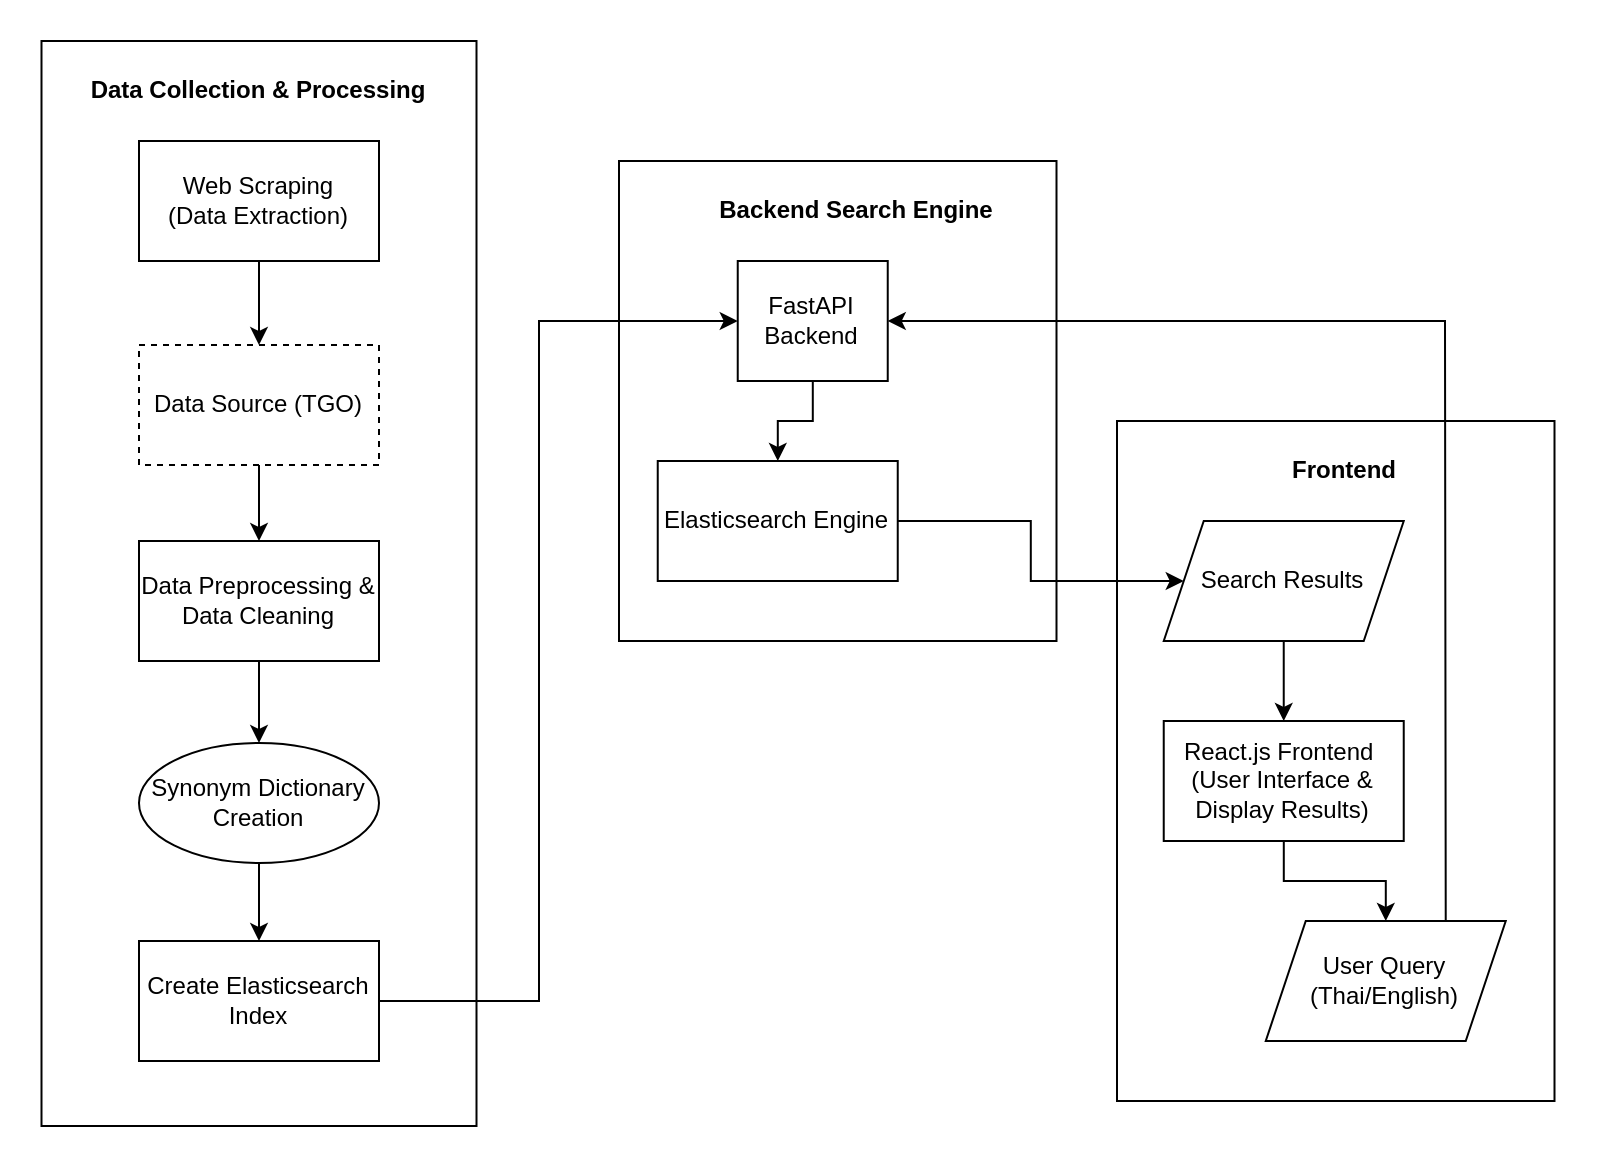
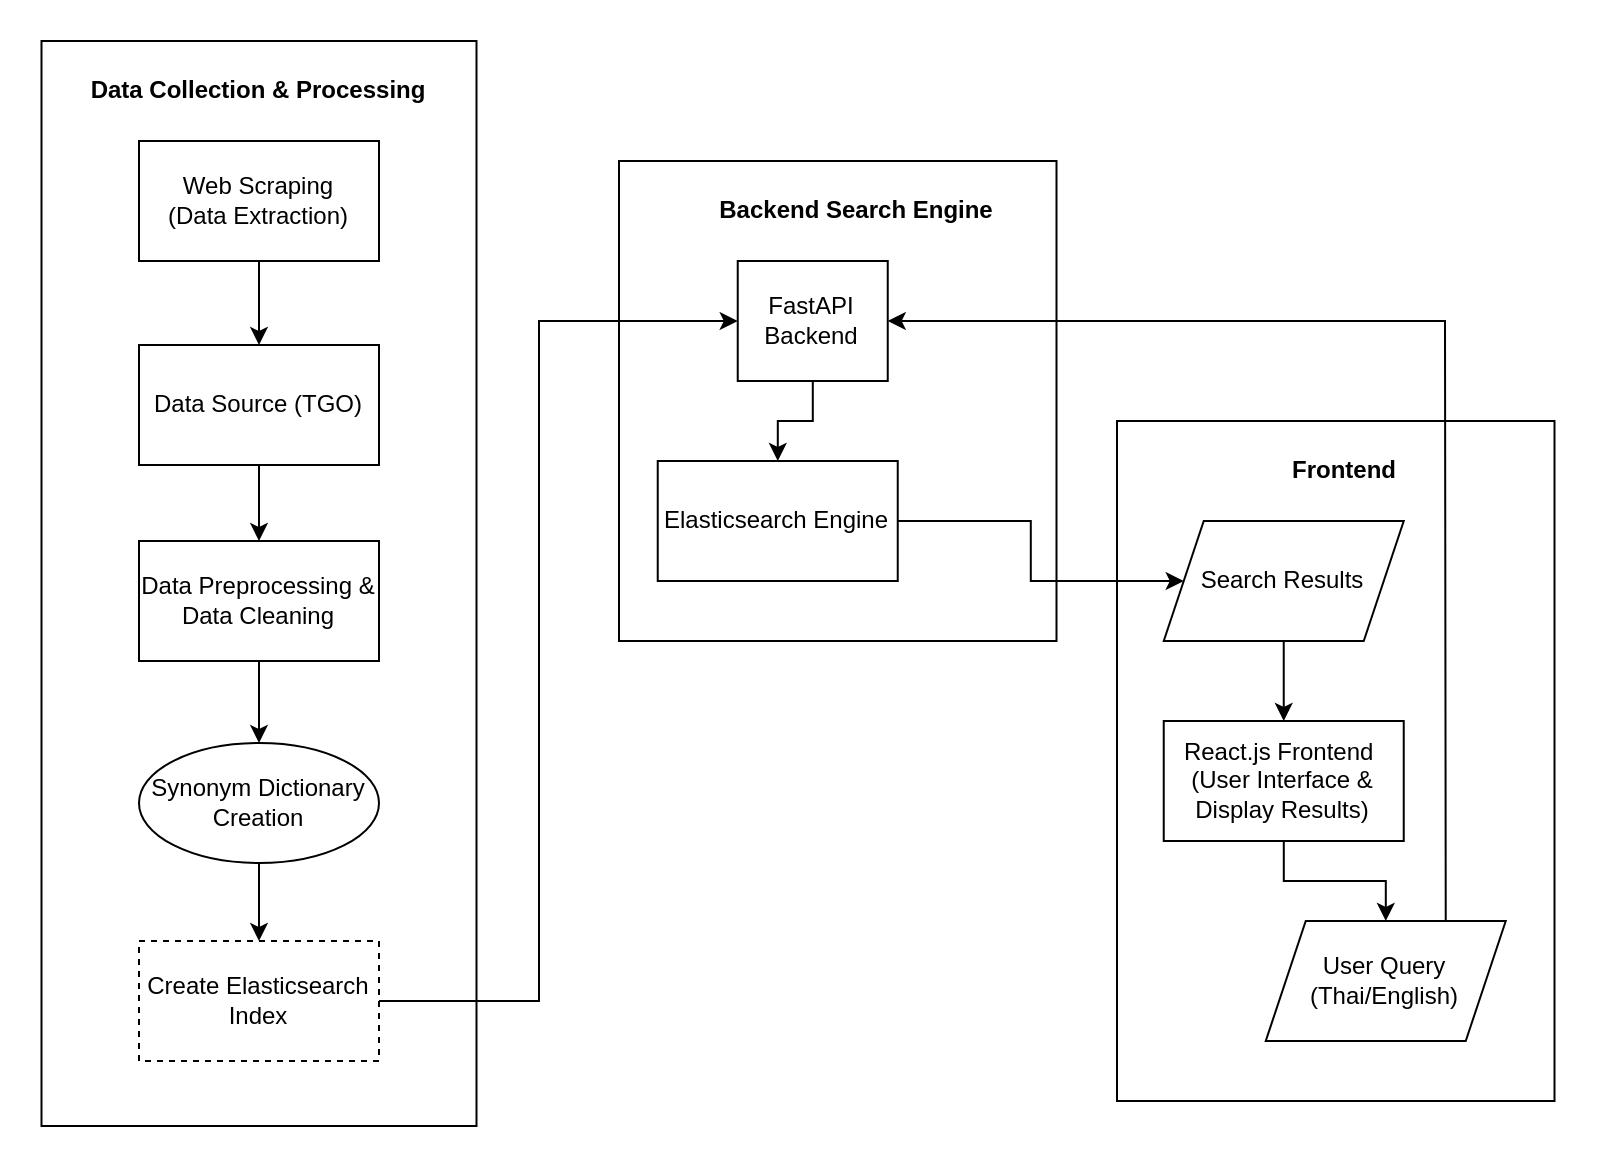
node "Data Source (TGO)": style dashed -> solid
node "Create Elasticsearch Index": style solid -> dashed
